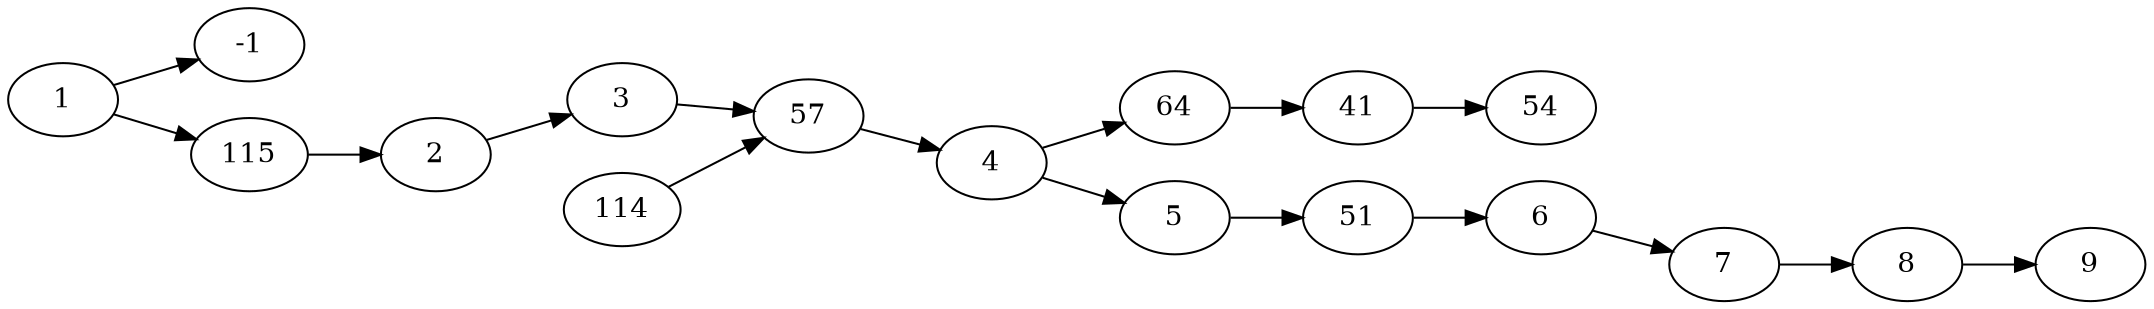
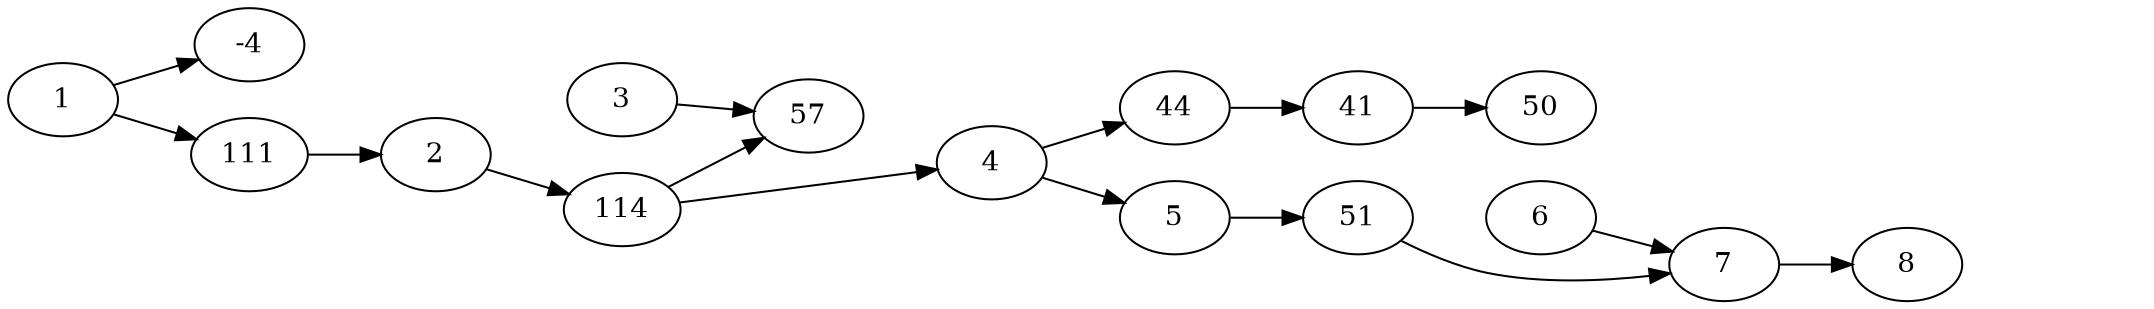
node "-1": label "-1" -> "-4"
node "64": label "64" -> "44"
node "54": label "54" -> "50"
edge "2" -> "3": now "2" -> "114"
edge "57" -> "4": now "114" -> "4"
node "115": label "115" -> "111"
edge "51" -> "6": now "51" -> "7"
node "9": removed
